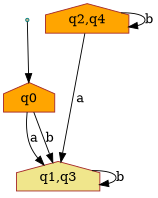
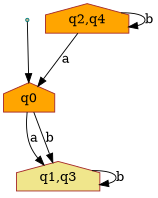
edge "q2,q4" -> "q1,q3": now "q2,q4" -> "q0"
